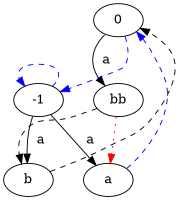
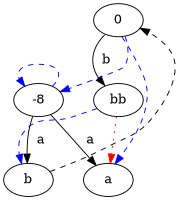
edge "0" -> "bb": label "  a  " -> "  b  "
node "-1": label "-1" -> "-8"
edge "a" -> "0": reversed
edge "bb" -> "b": color black -> blue
